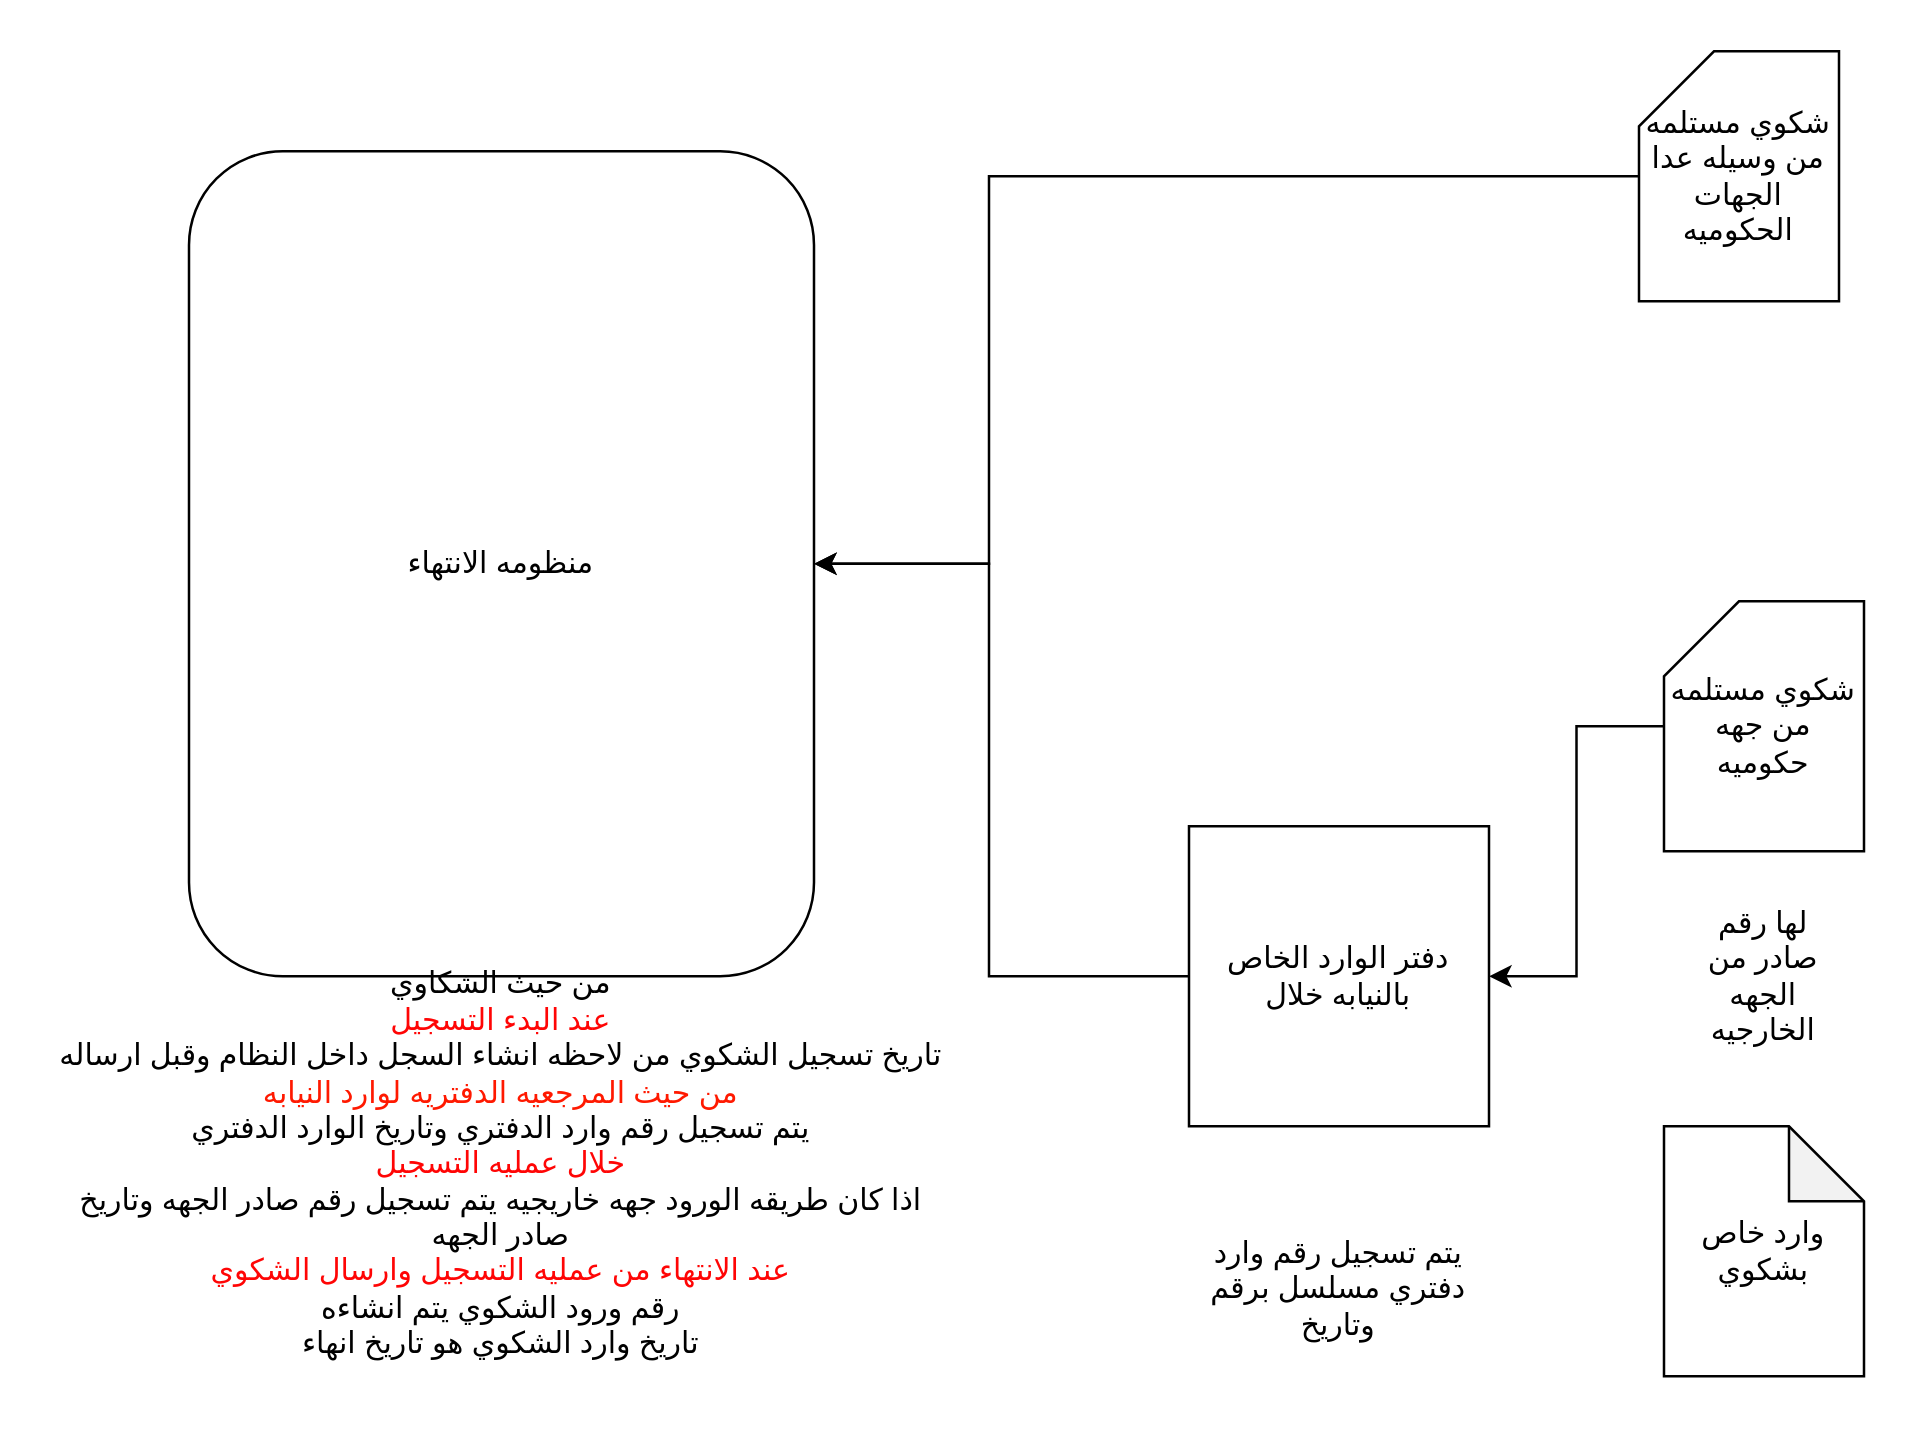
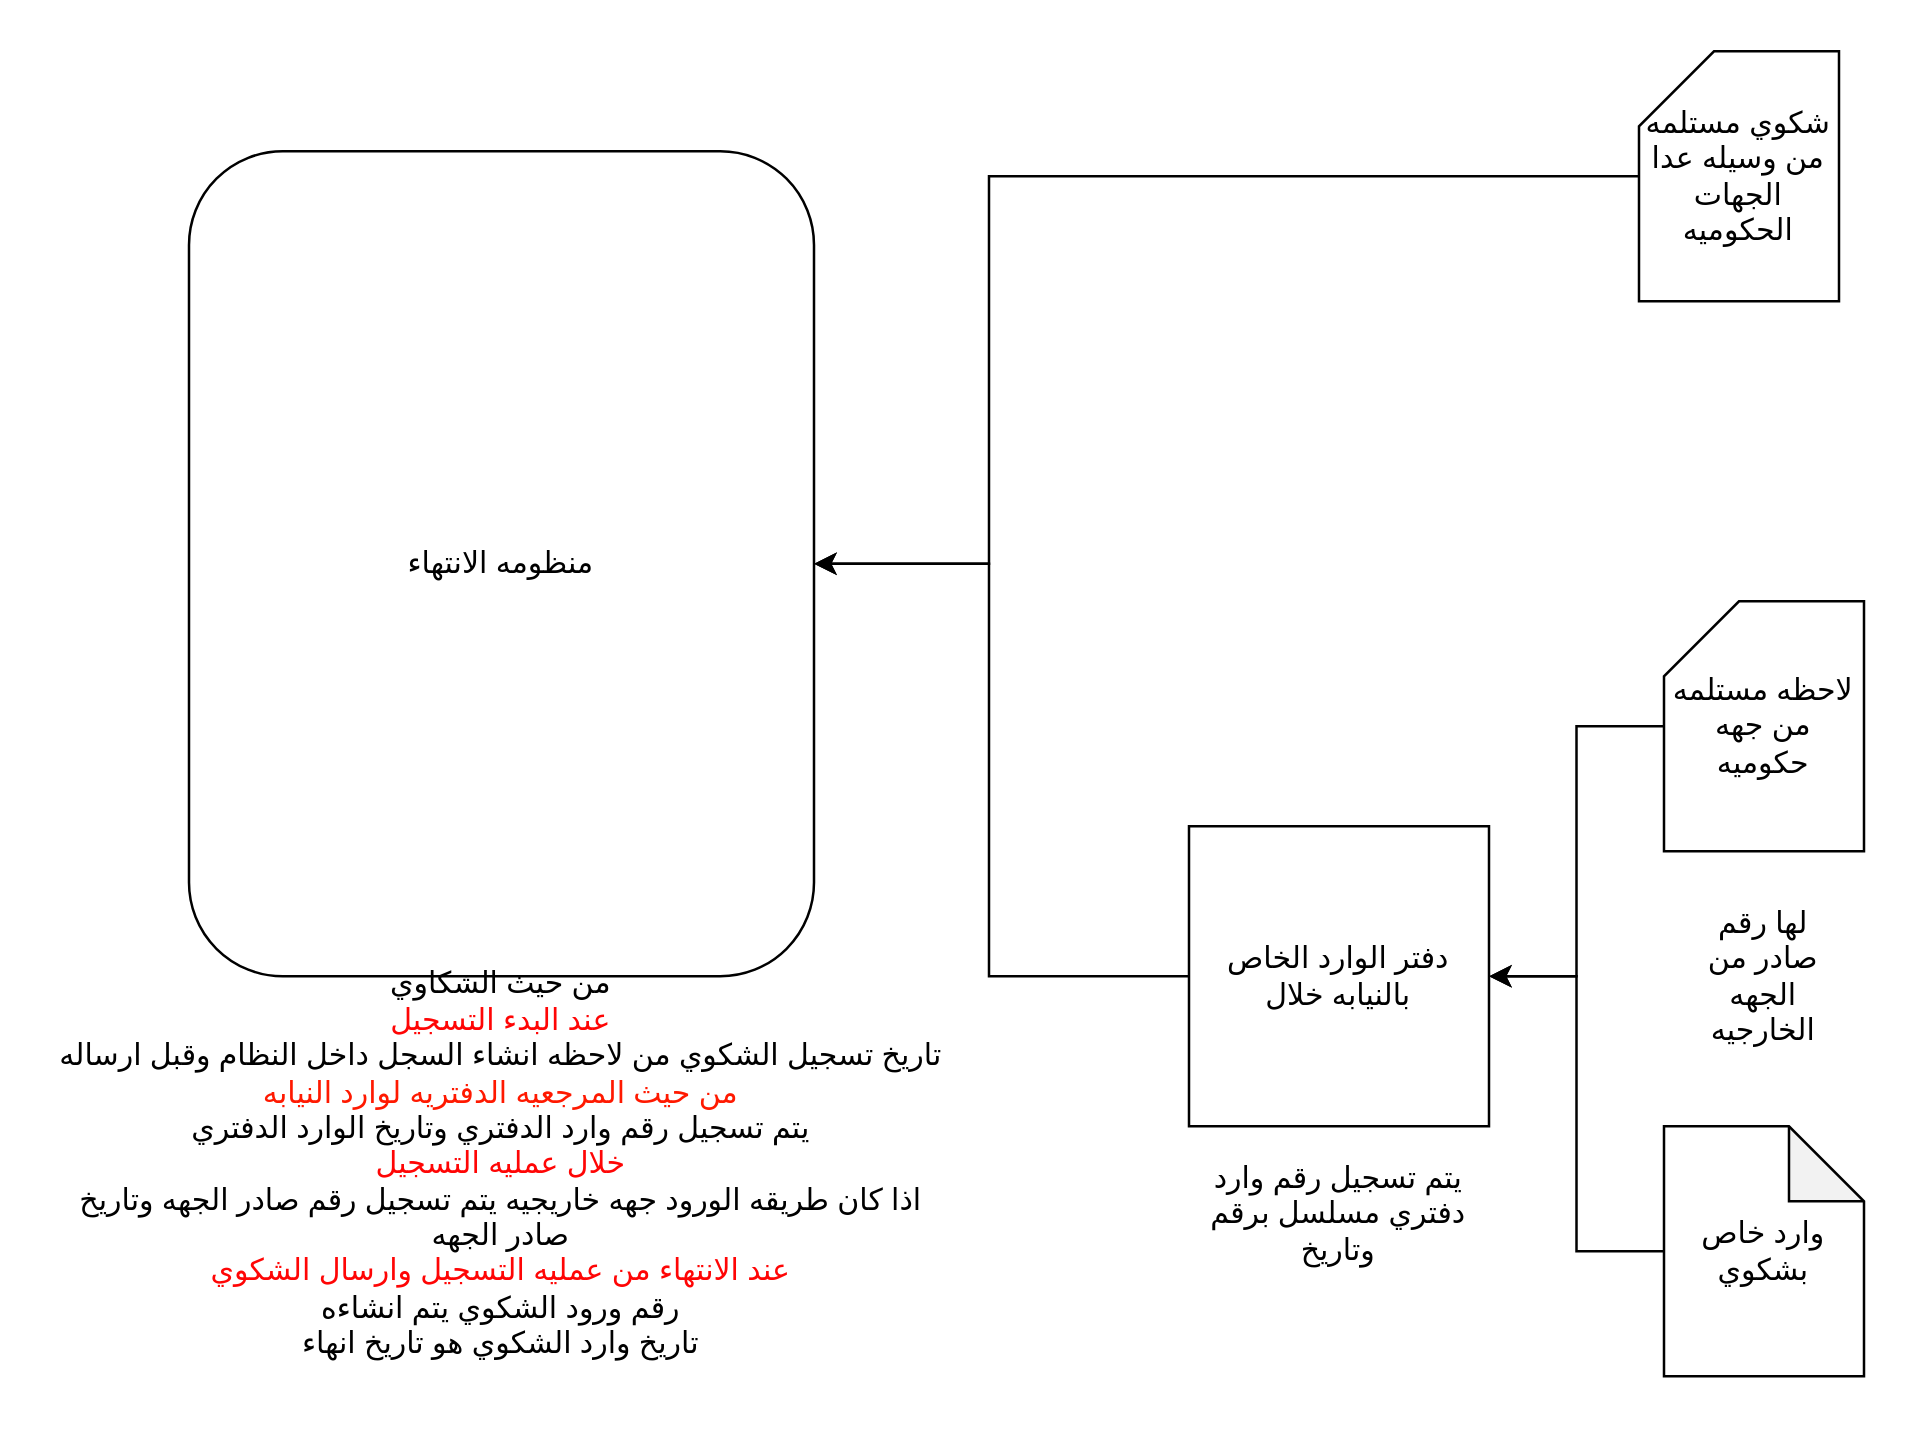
node "شكوي مستلمه من جهه حكوميه": label "شكوي مستلمه من جهه حكوميه" -> "لاحظه مستلمه من جهه حكوميه"
edge "وارد خاص بشكوي" -> "دفتر الوارد الخاص بالنيابه خلال": added
node "يتم تسجيل رقم وارد دفتري مسلسل برقم وتاريخ": moved (1339, 1289) -> (1339, 1214)
